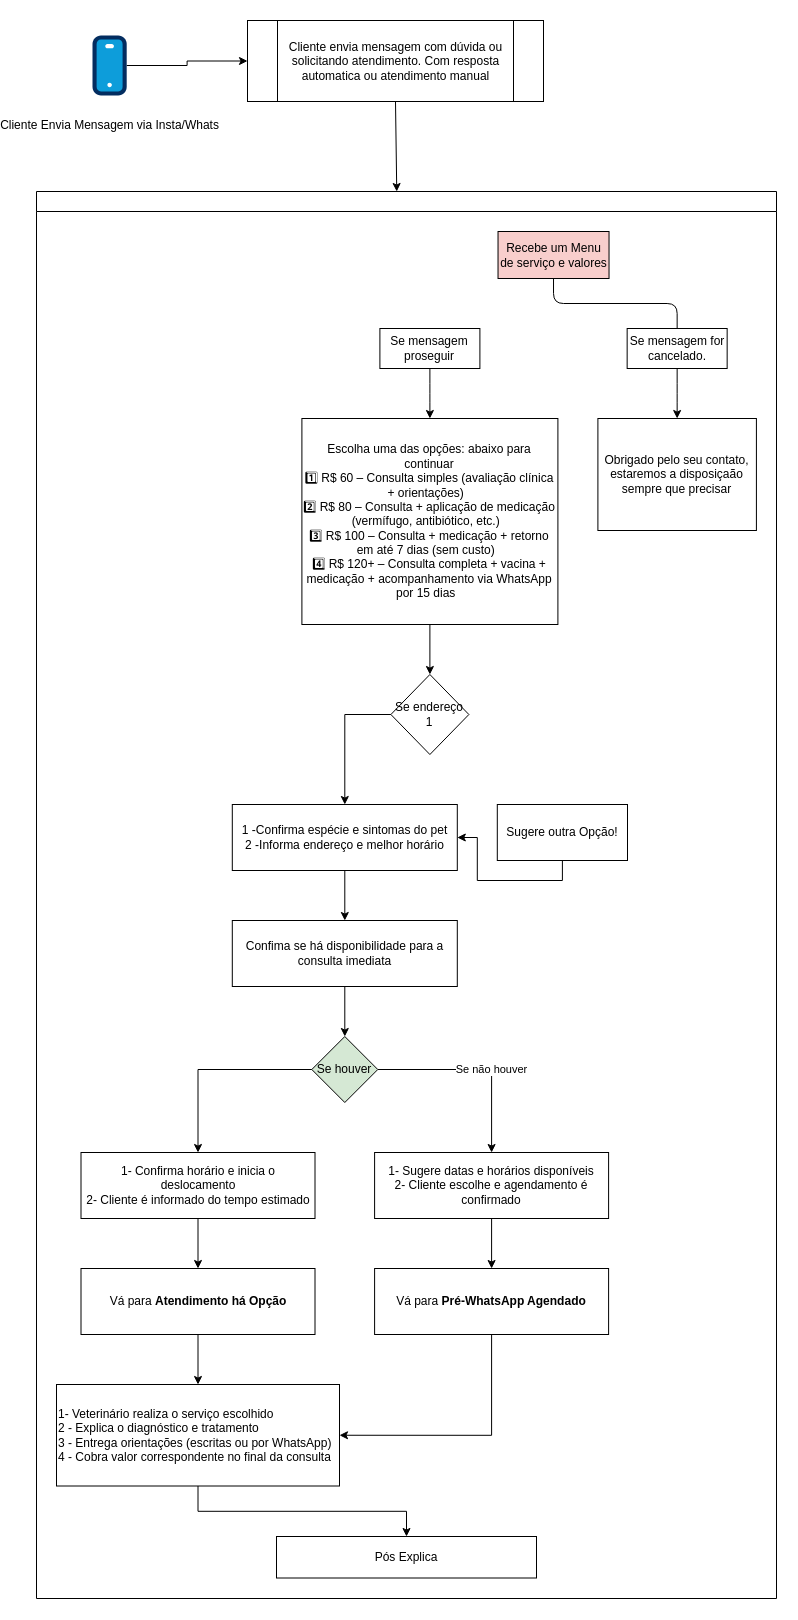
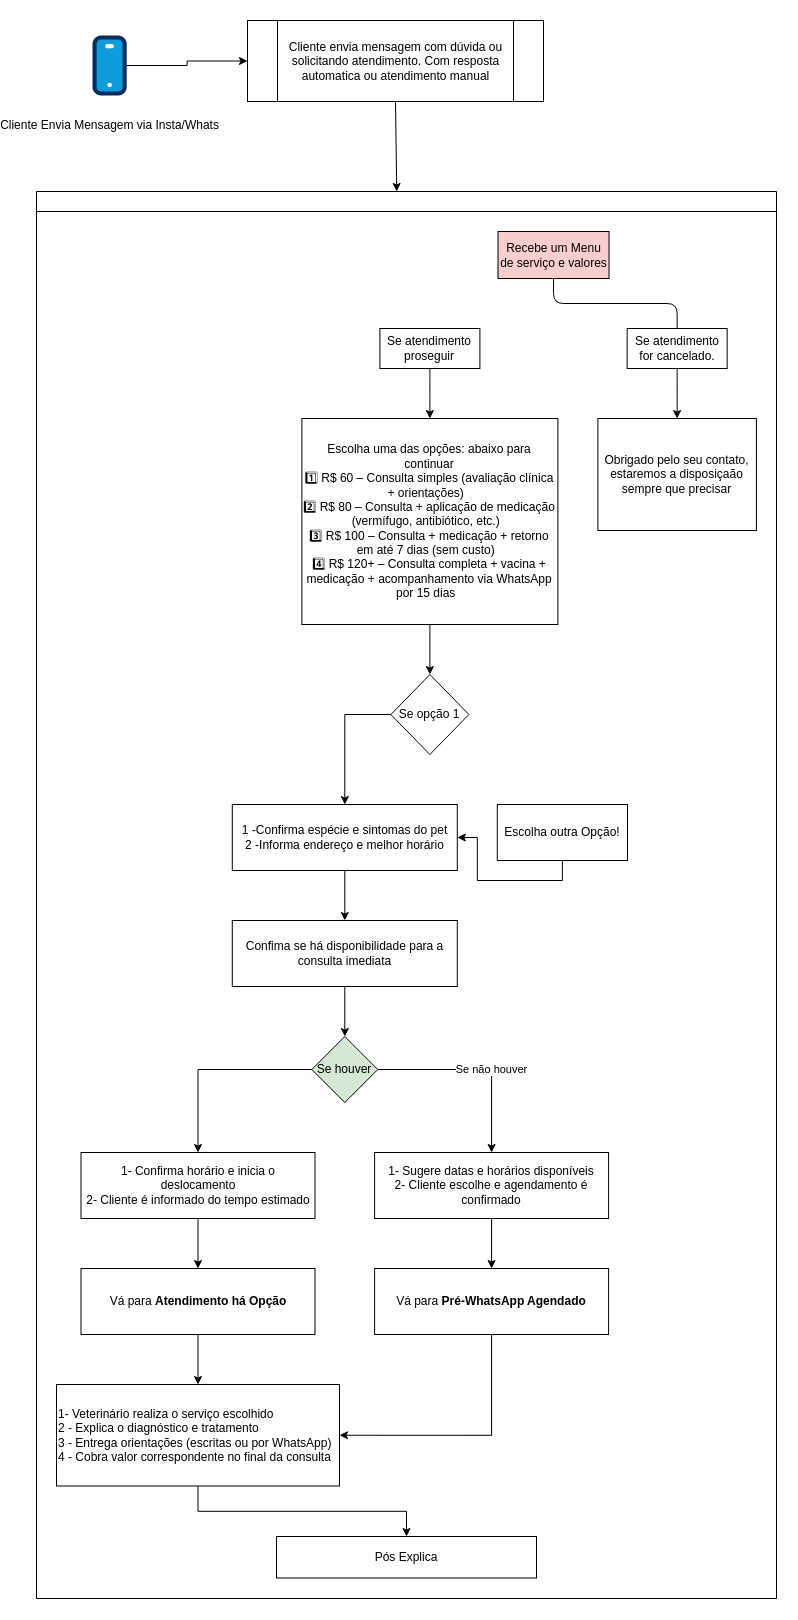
node "Se mensagem proseguir": label "Se mensagem proseguir" -> "Se atendimento proseguir"
node "Se mensagem for cancelado.": label "Se mensagem for cancelado." -> "Se atendimento for cancelado."
node "Se endereço 1": label "Se endereço 1" -> "Se opção 1"
node "Sugere outra Opção!": label "Sugere outra Opção!" -> "Escolha outra Opção!"
